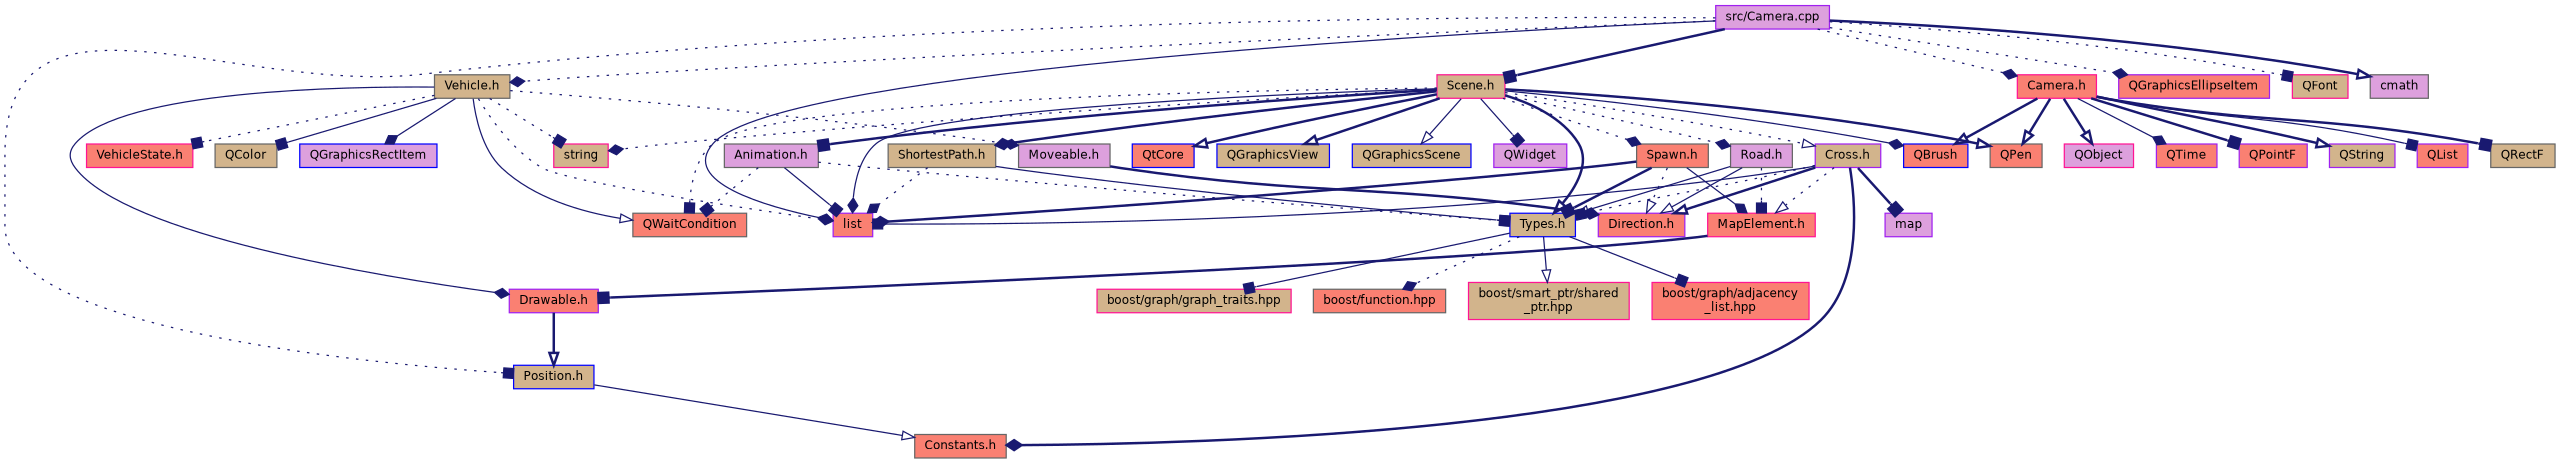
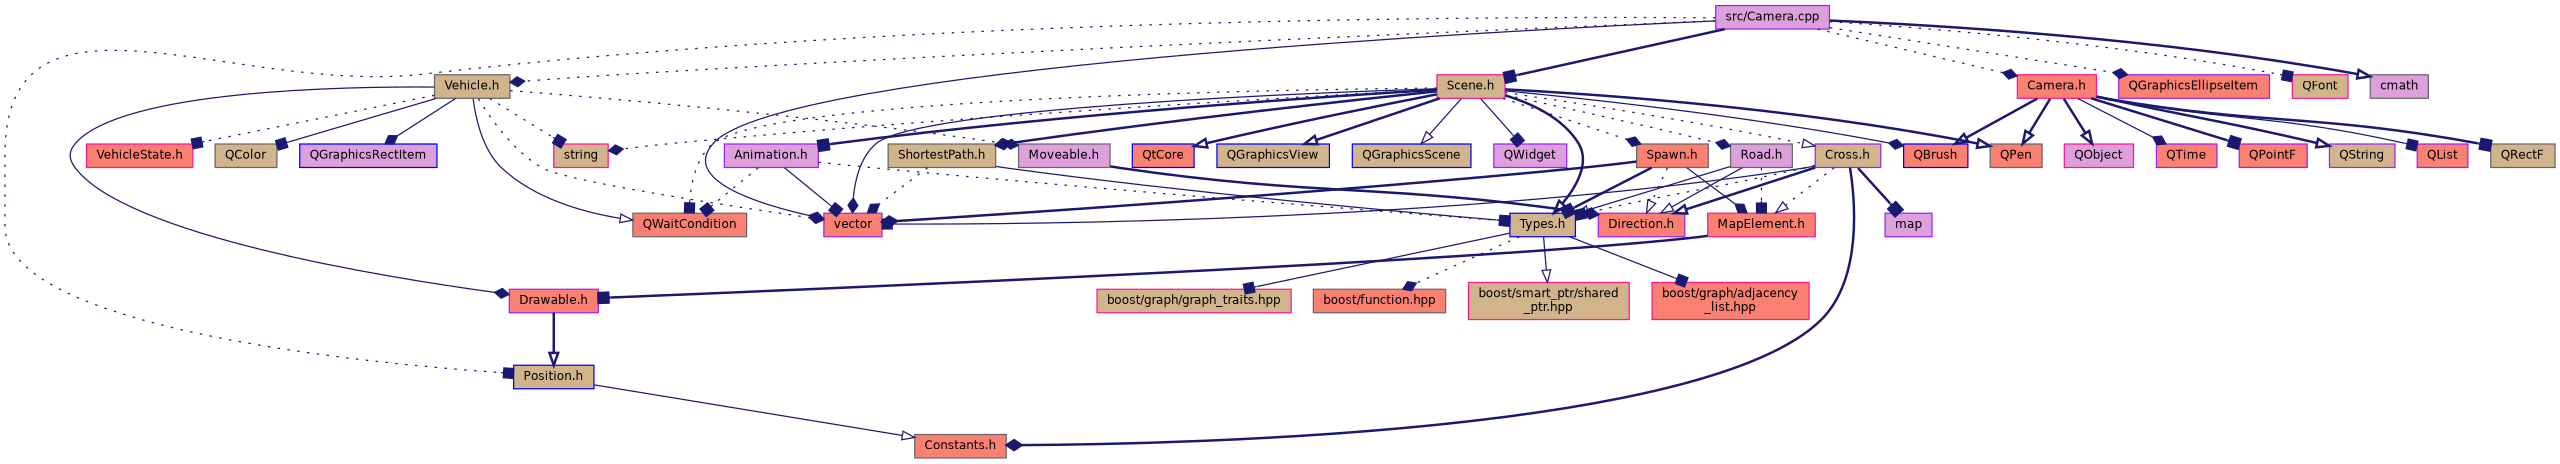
node "Animation.h": color gray40 -> purple
node "list": label "list" -> "vector"
